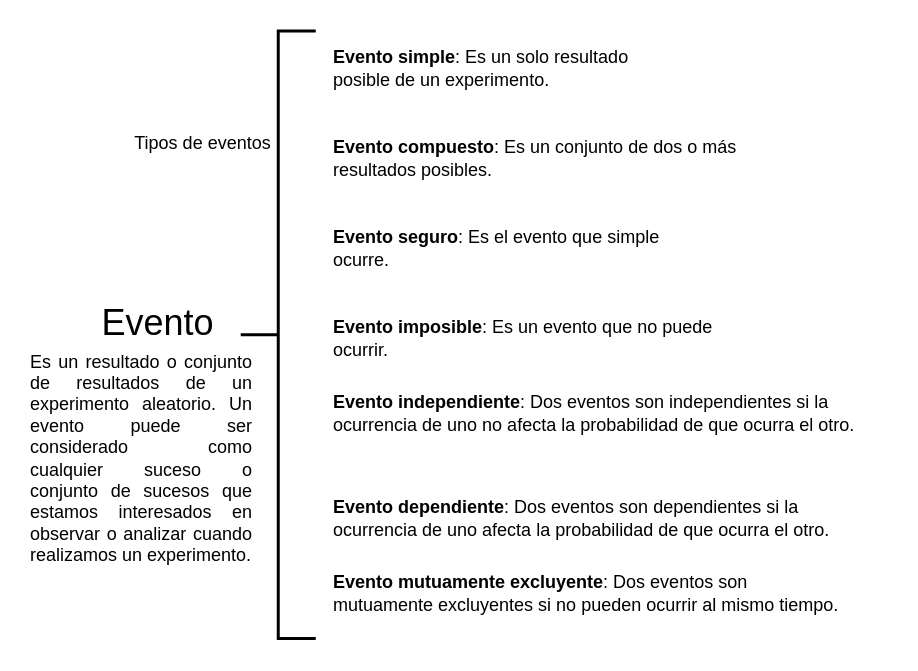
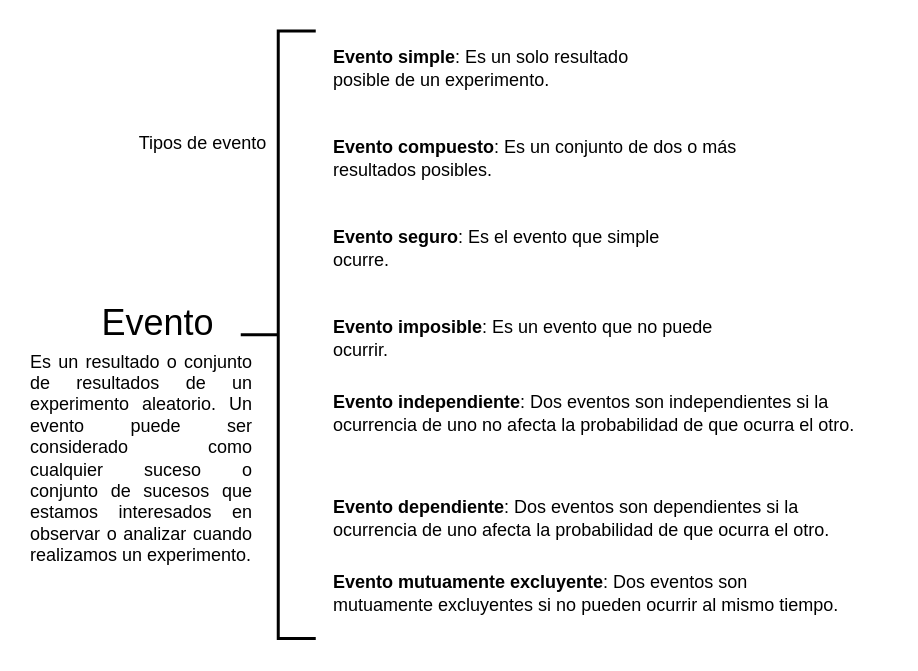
node "Tipos de eventos": label "Tipos de eventos" -> "Tipos de evento"
